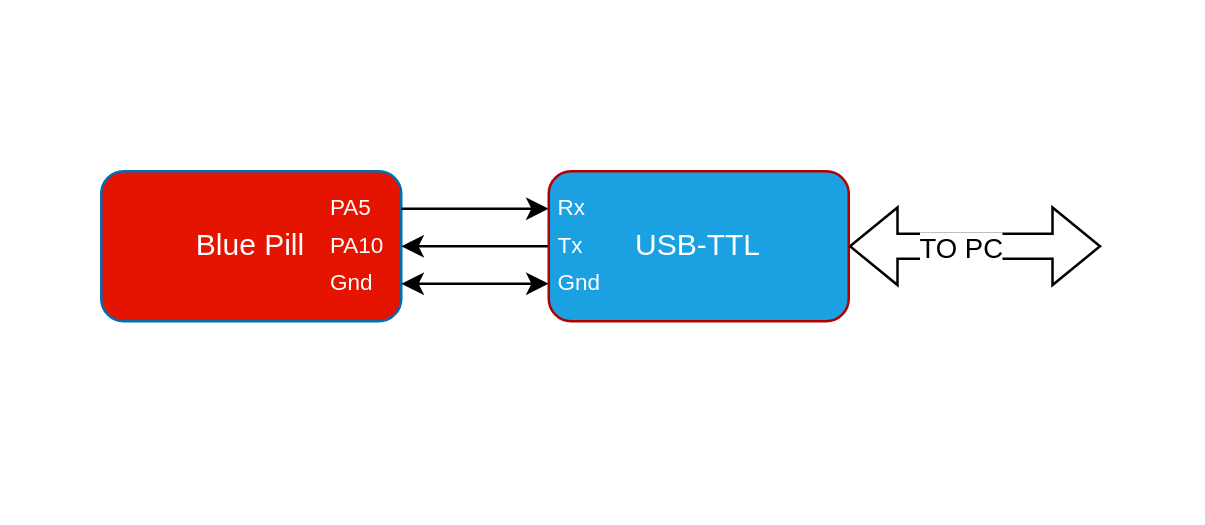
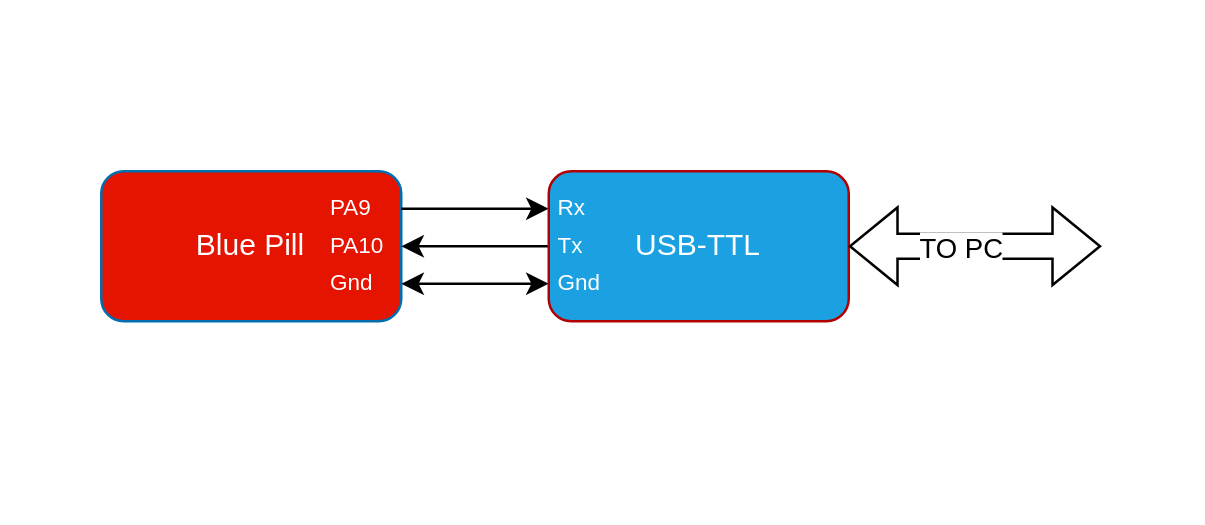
node "PA5": label "PA5" -> "PA9"
